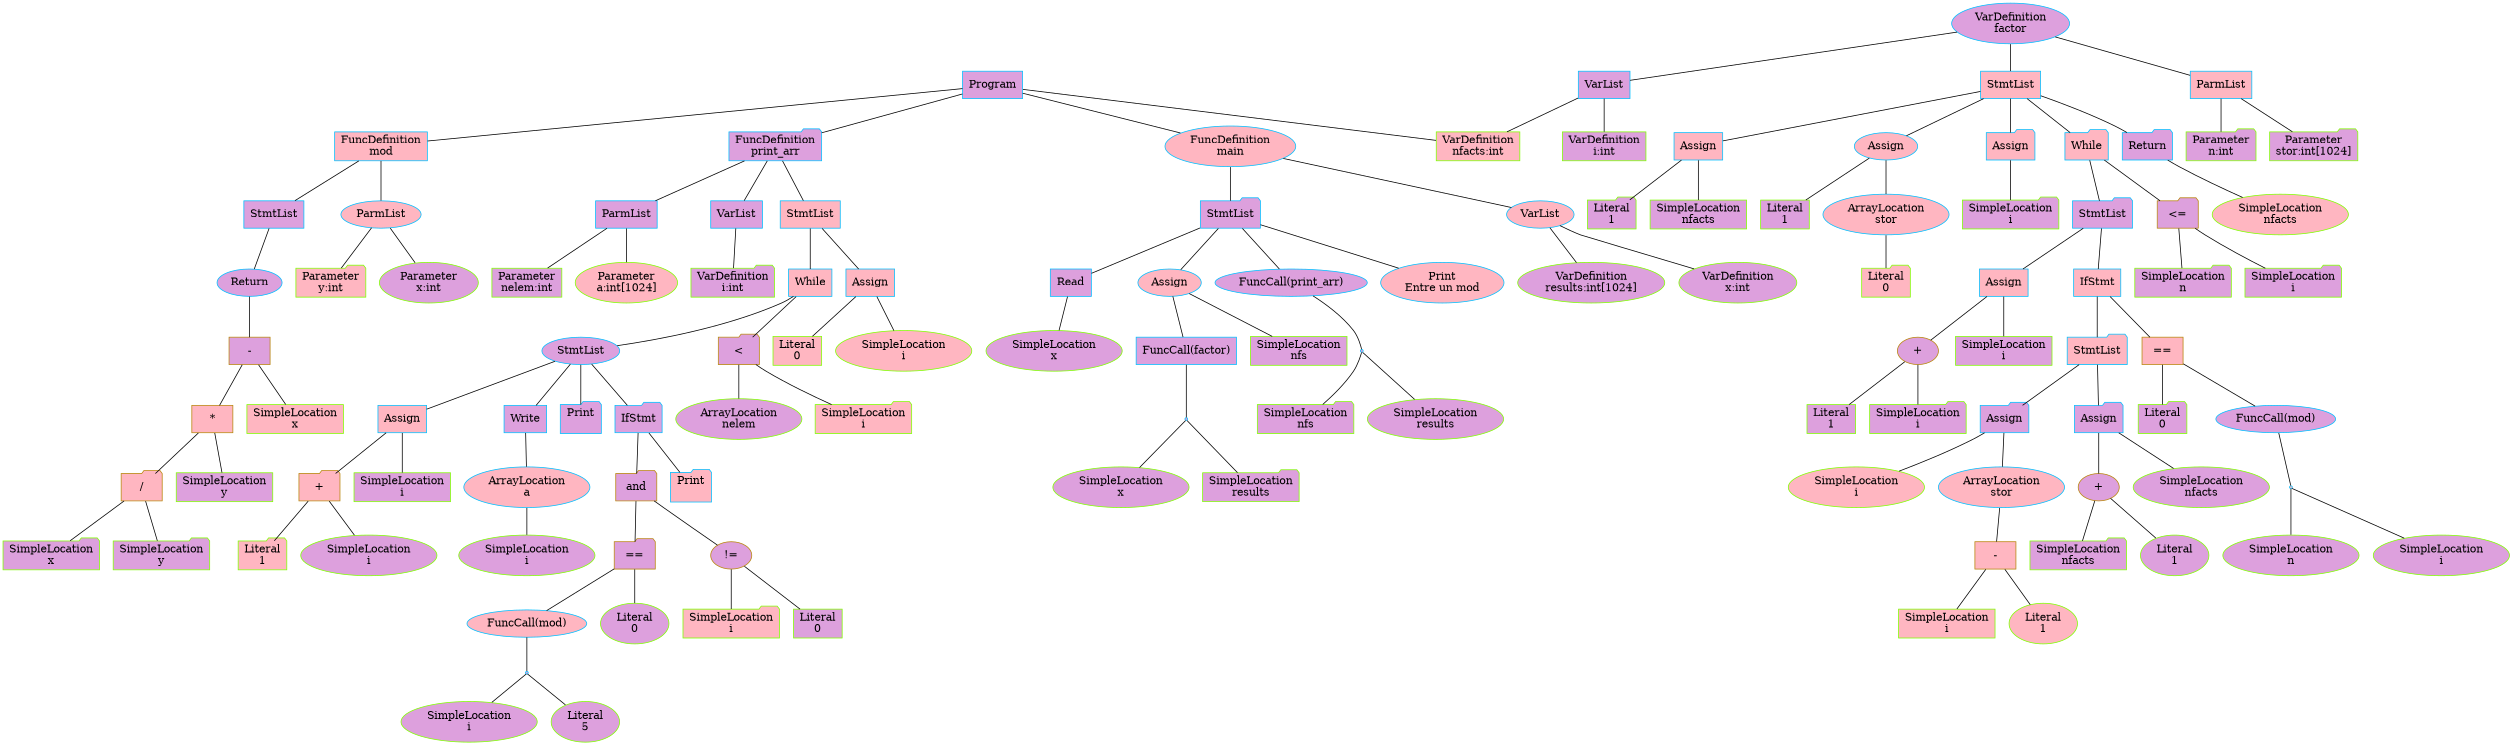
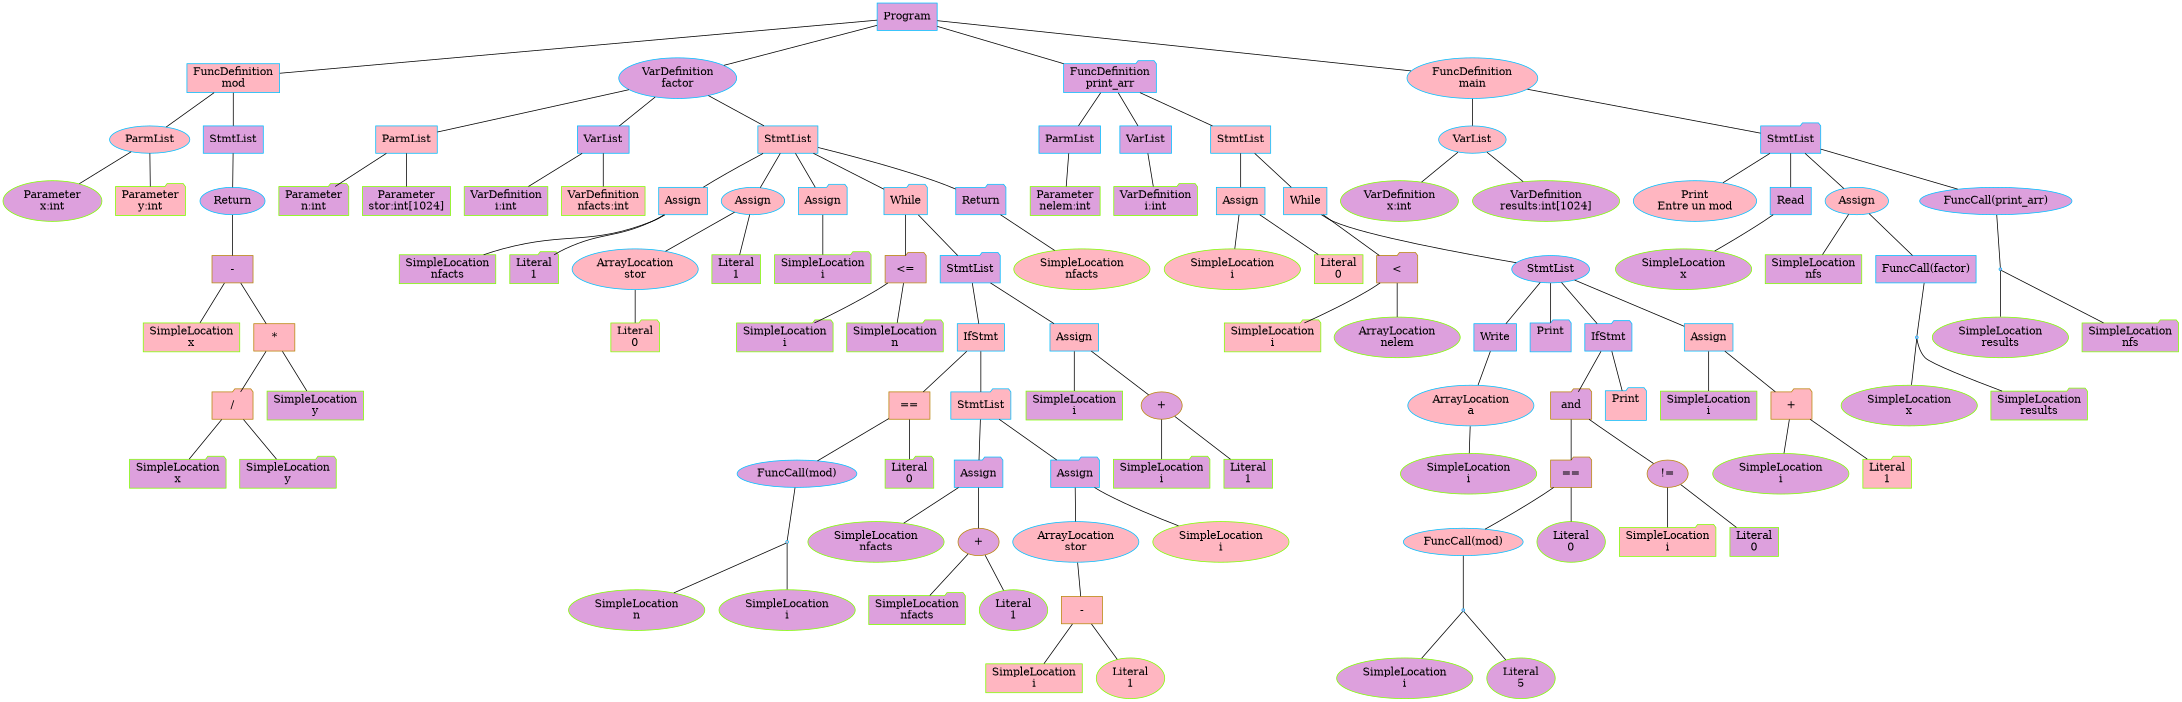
edge "Program" -- "VarDefinition nfacts:int": now "Program" -- "VarDefinition factor"
node "Parameter stor:int[1024]": shape folder -> box
node "Parameter a:int[1024]": removed
